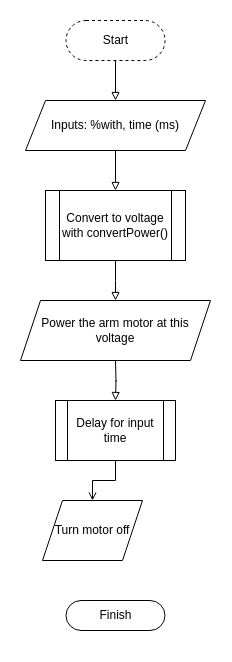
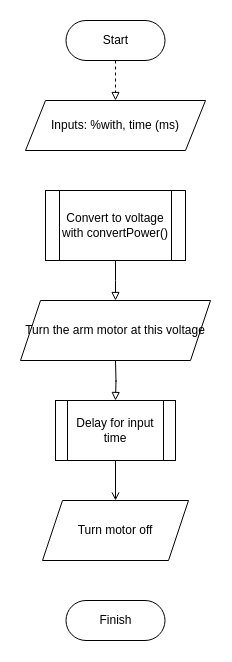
node "Start": style dashed -> solid
edge "Start" -> "Inputs: %with, time (ms)": style solid -> dashed
edge "Inputs: %with, time (ms)" -> "Convert to voltage with convertPower()": removed
node "Power the arm motor at this voltage": label "Power the arm motor at this voltage" -> "Turn the arm motor at this voltage"
node "Turn motor off": size 100x60 -> 146x60
node "Finish": size 99x30 -> 99x40
